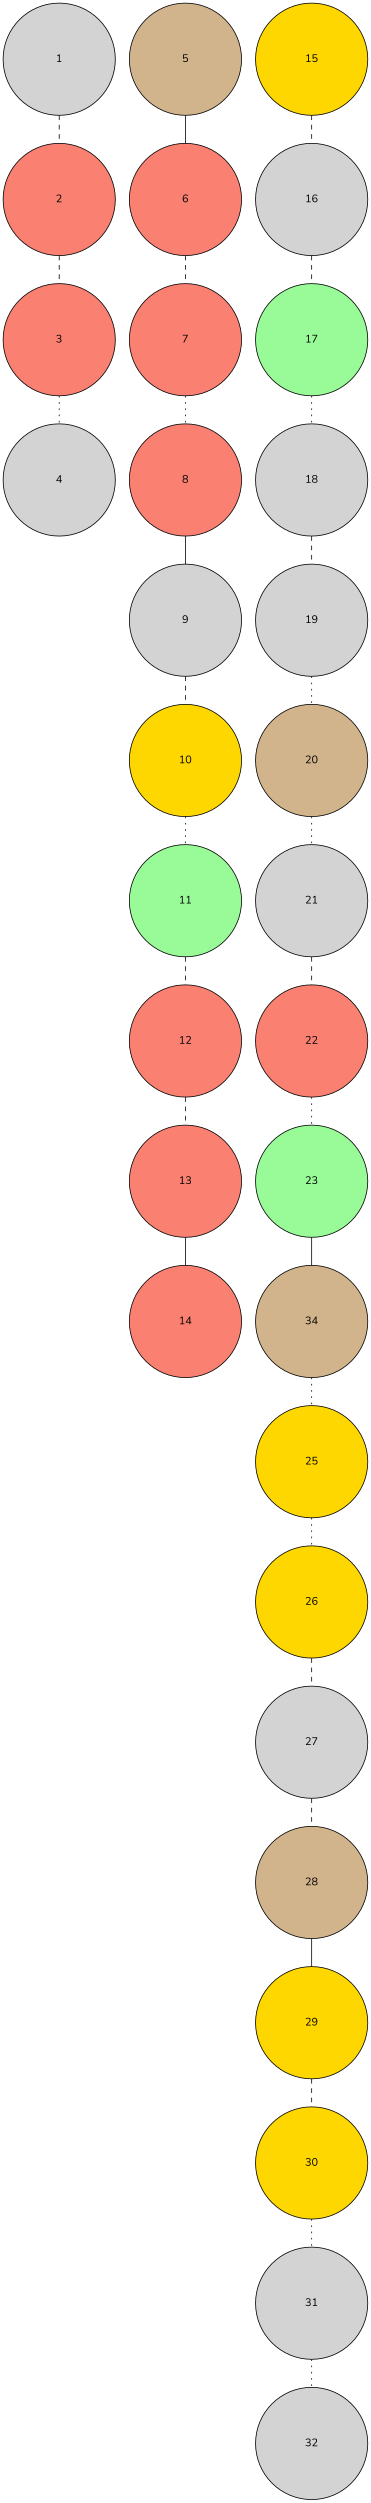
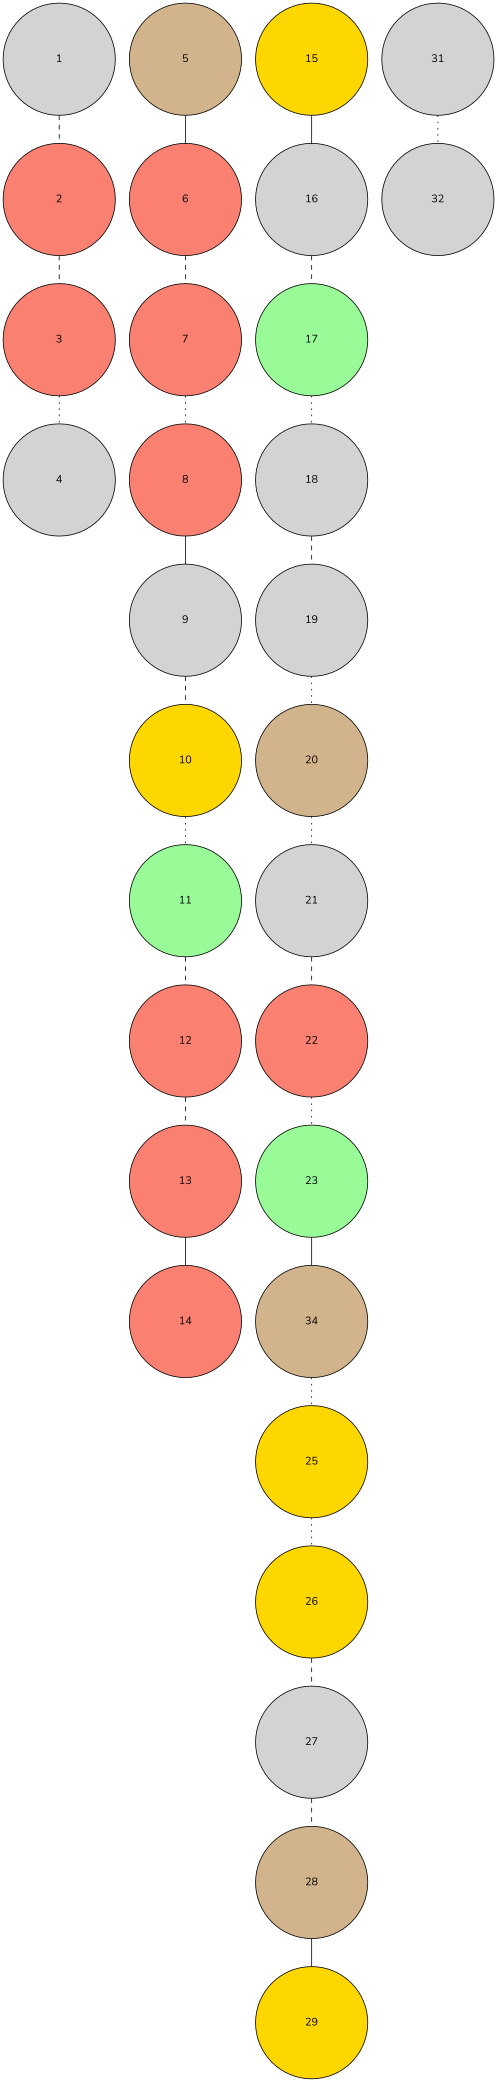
edge "15" -- "16": style dashed -> solid
node "30": removed
